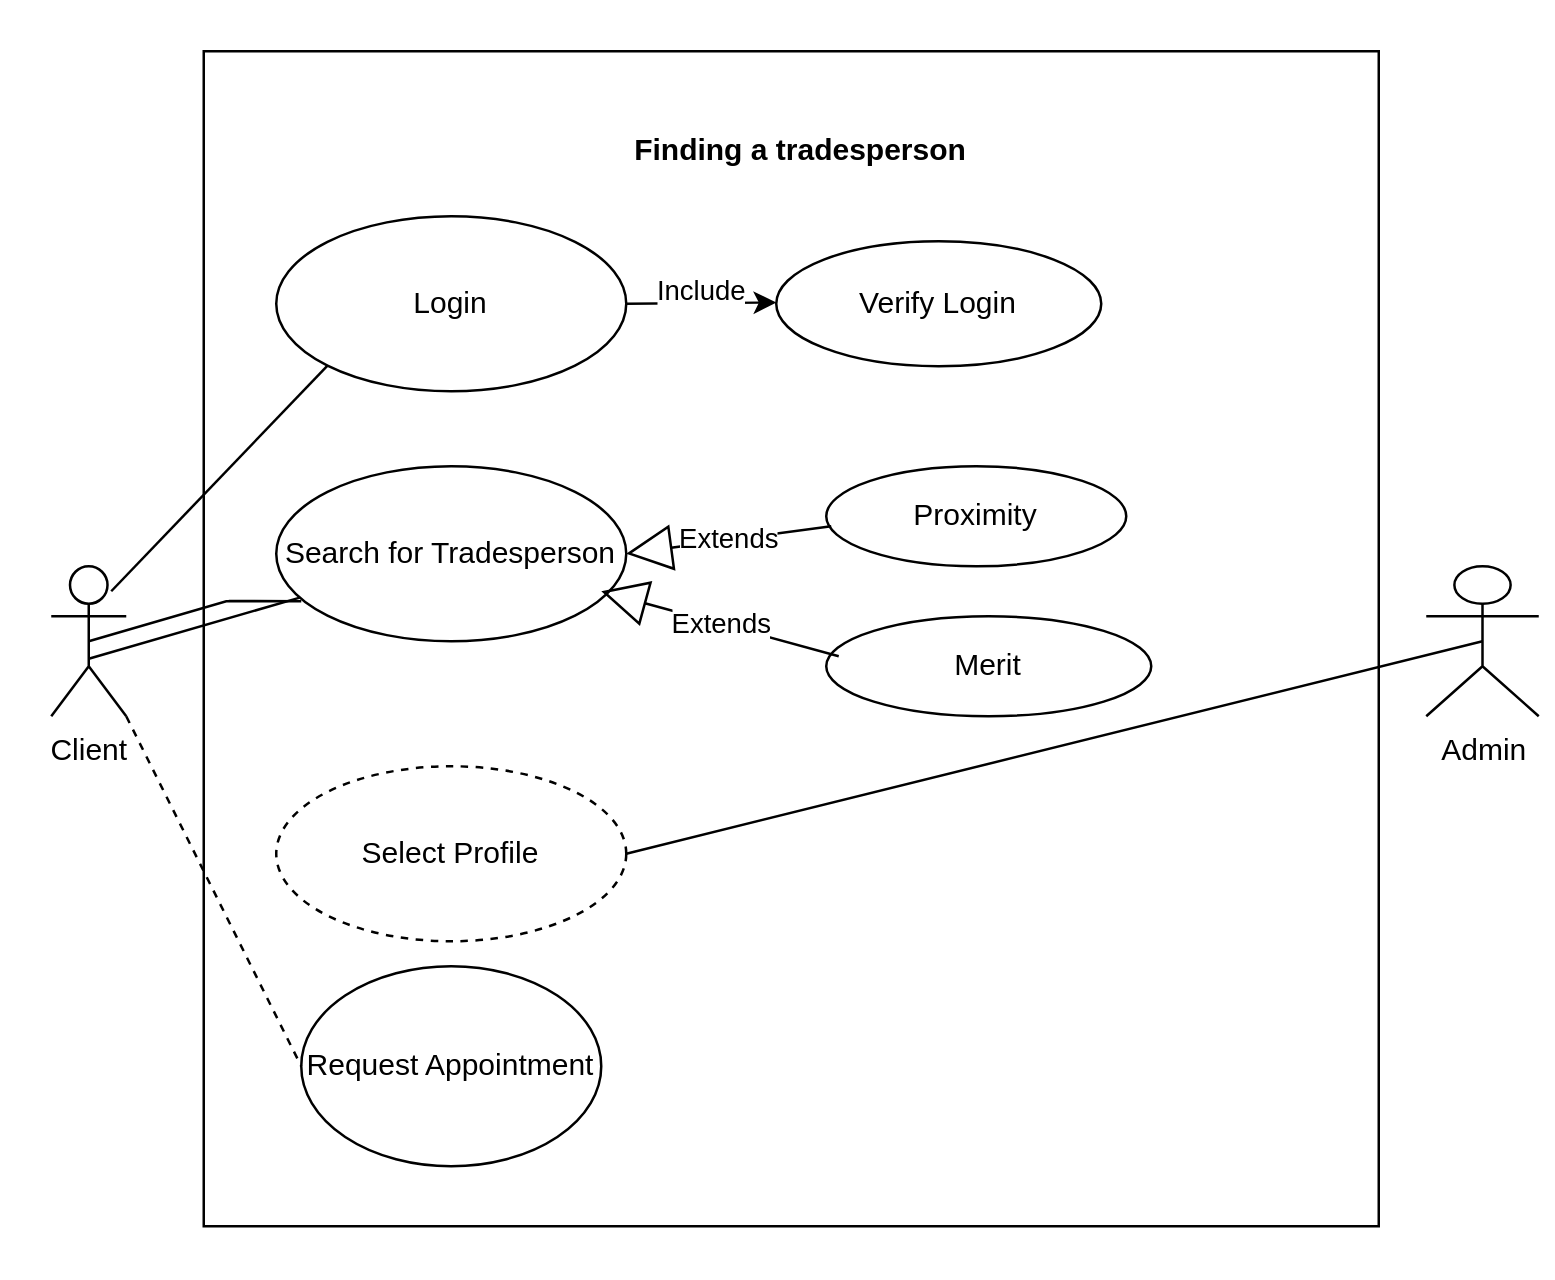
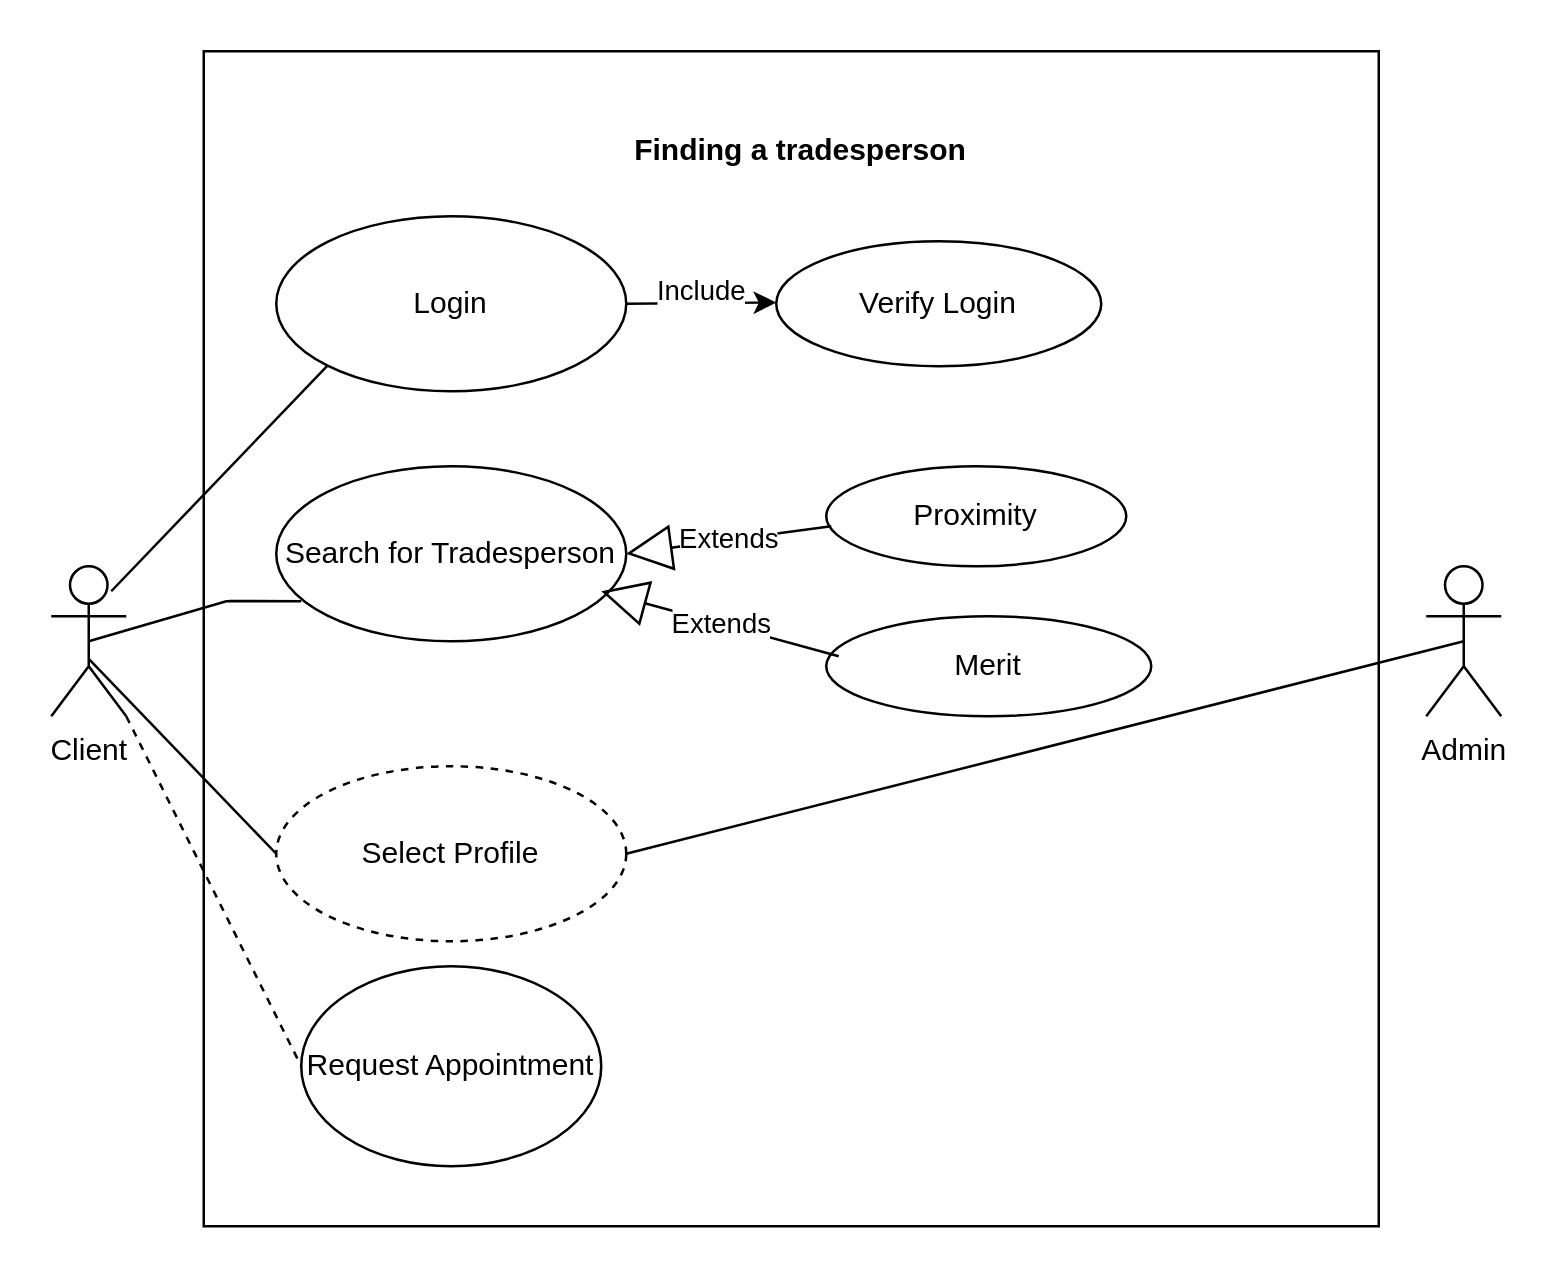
edge "Search for Tradesperson" -- "Client": now "Select Profile" -- "Client"
node "Admin": size 113x150 -> 75x150
